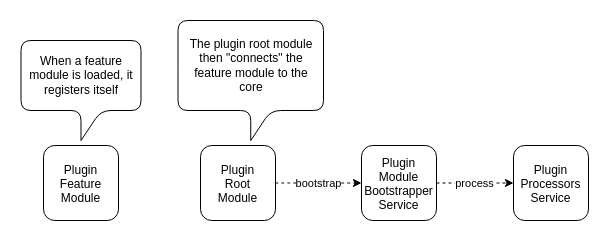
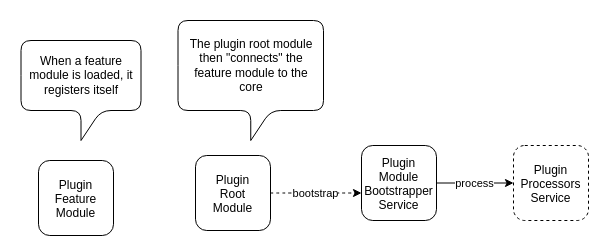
node "Plugin Feature Module": moved (81, 183) -> (76, 198)
node "Plugin Root Module": moved (238, 183) -> (233, 193)
edge "Plugin Module Bootstrapper Service" -> "Plugin Processors Service": style dashed -> solid
node "Plugin Processors Service": style solid -> dashed
